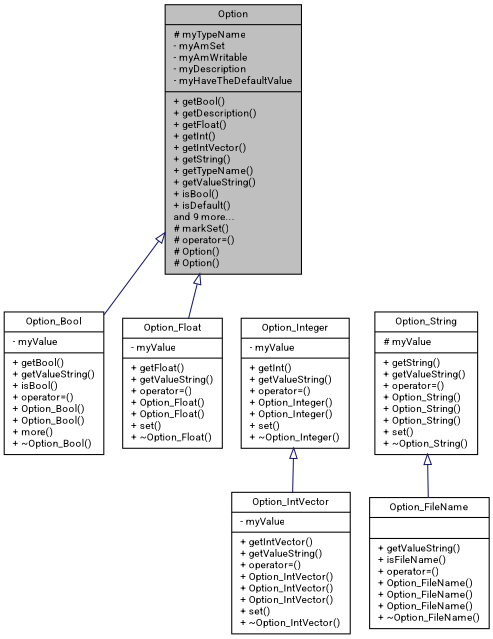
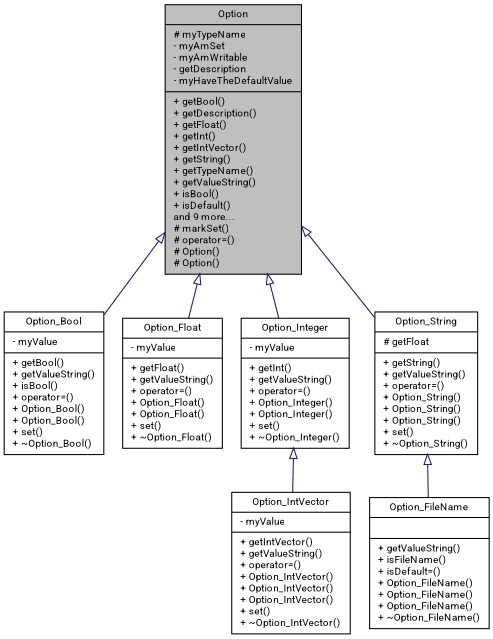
node "Option": text "- myDescription" -> "- getDescription"
edge "Option_String" -> "Option": added
edge "Option_Integer" -> "Option": added
node "Option_String": text "# myValue" -> "# getFloat"
node "Option_Bool": text "+ more()" -> "+ set()"
node "Option_FileName": text "+ operator=()" -> "+ isDefault=()"
